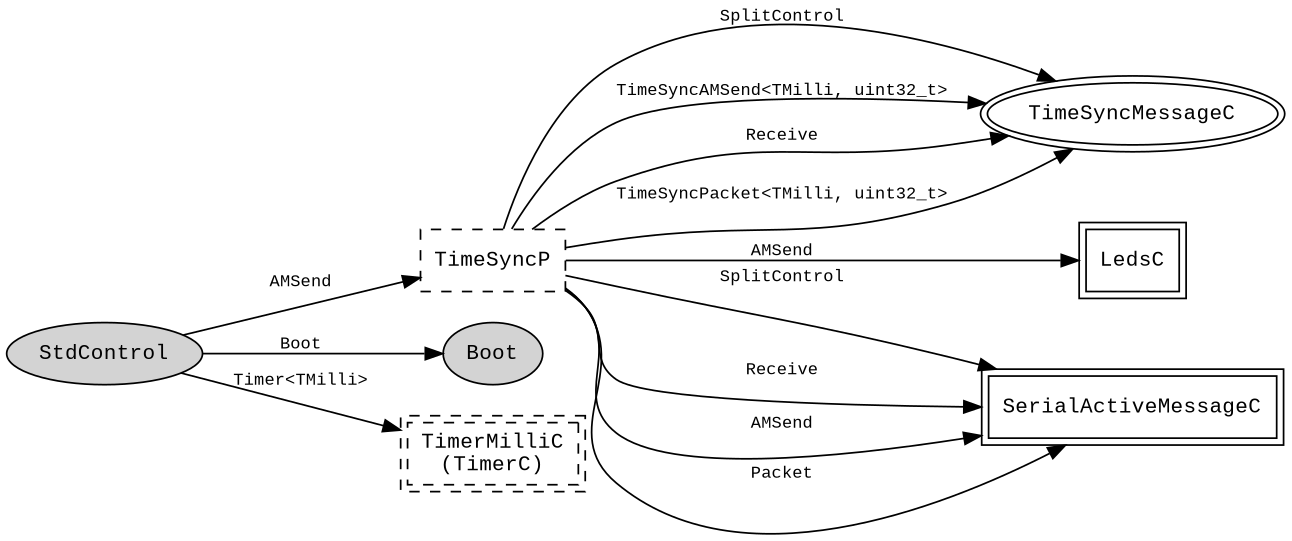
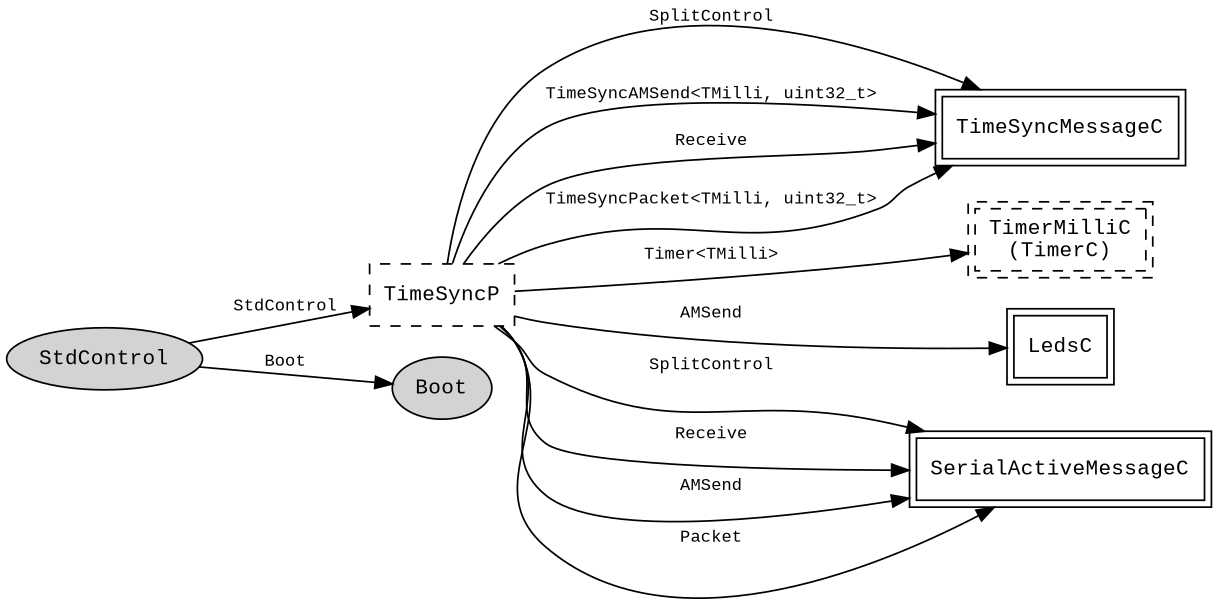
node "TimeSyncMessageC": shape ellipse -> box
edge "StdControl" -> "TimeSyncP": label "AMSend" -> "StdControl"
edge "StdControl" -> "TimerMilliC (TimerC)": now "TimeSyncP" -> "TimerMilliC (TimerC)"
